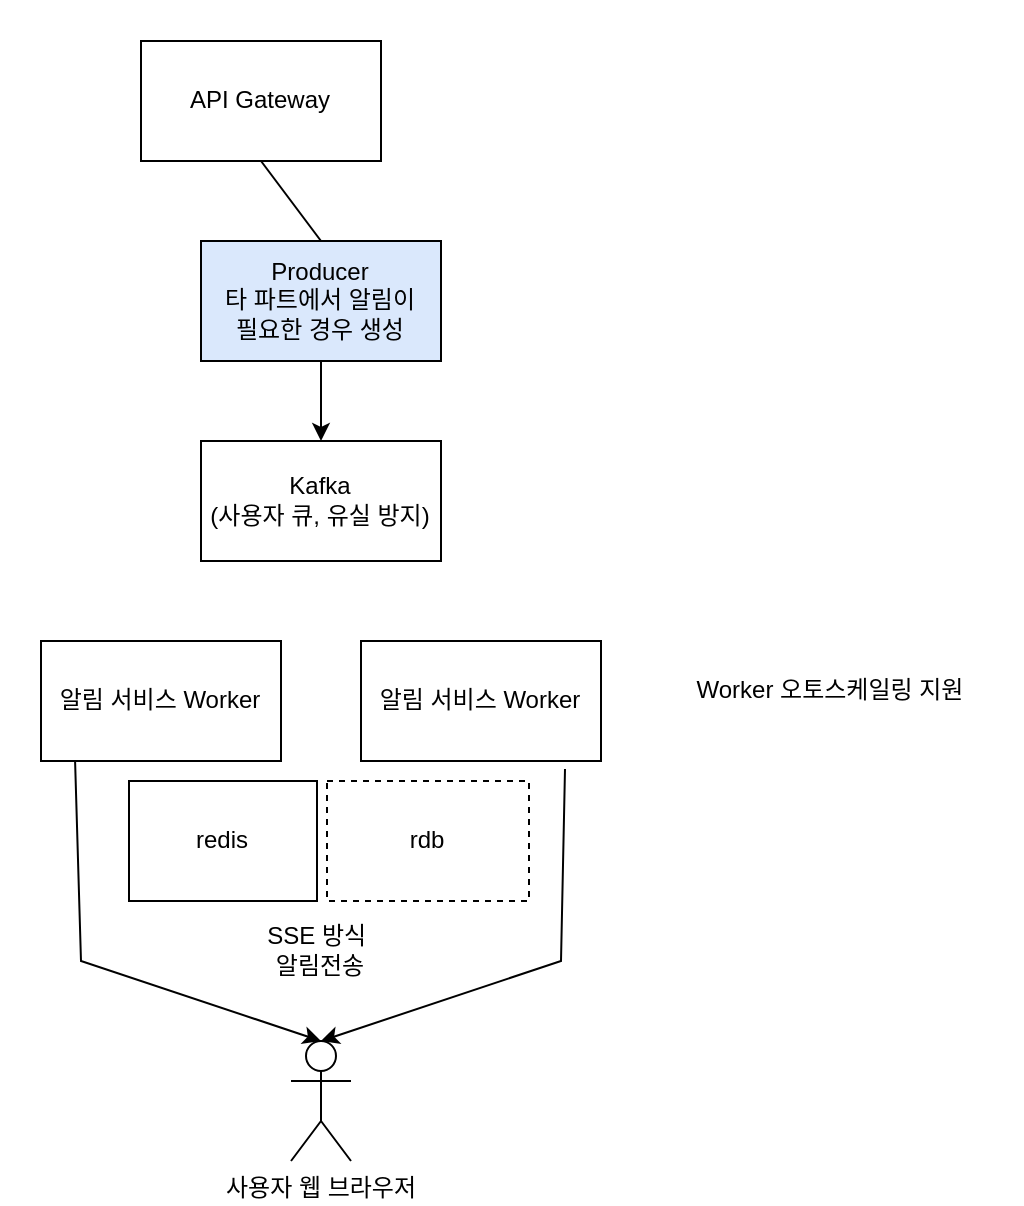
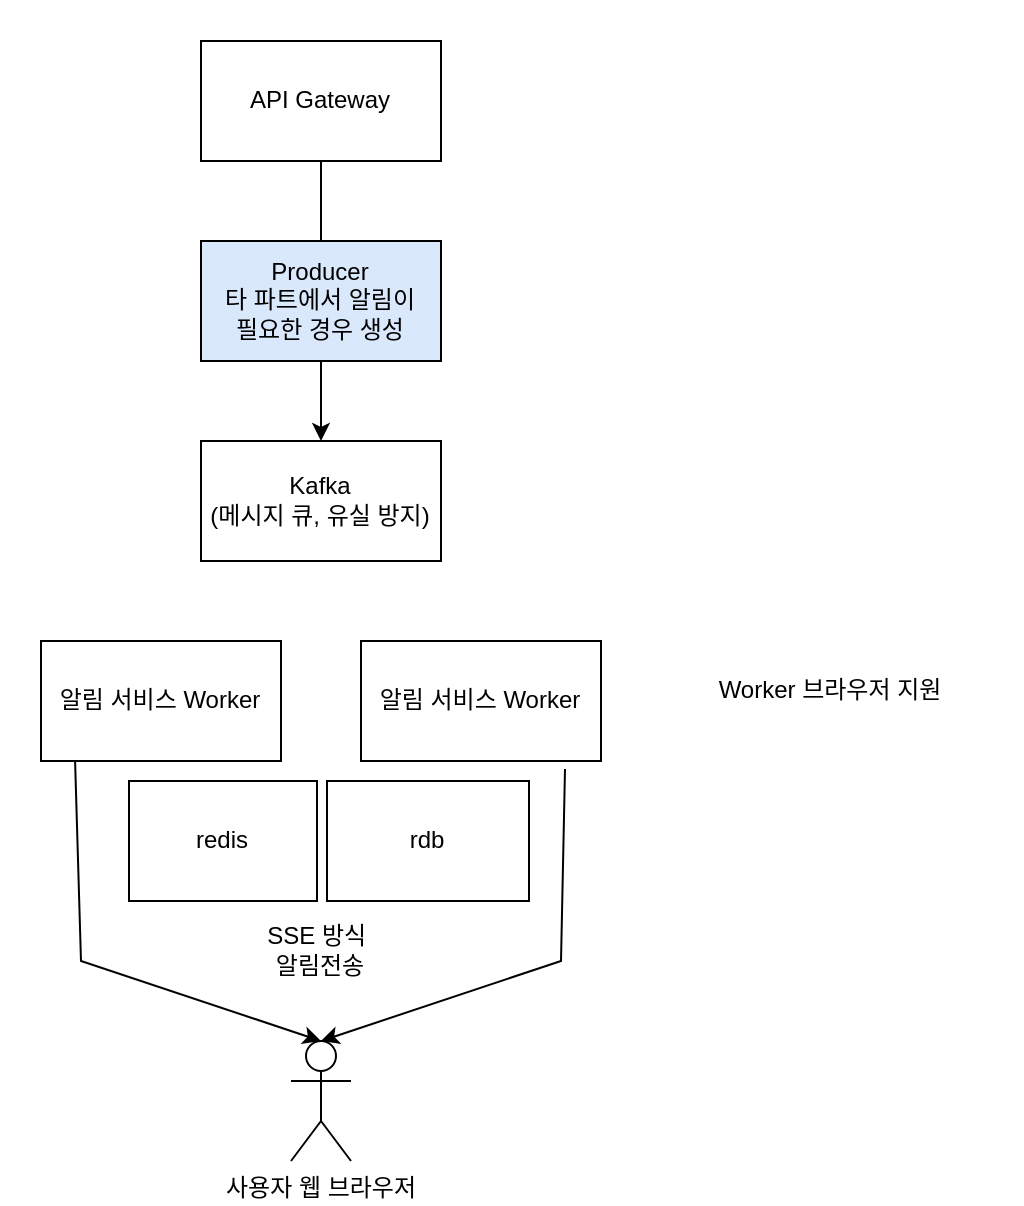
node "API Gateway": moved (261, 101) -> (321, 101)
node "Kafka (사용자 큐, 유실 방지)": label "Kafka (사용자 큐, 유실 방지)" -> "Kafka (메시지 큐, 유실 방지)"
node "Worker 오토스케일링 지원": label "Worker 오토스케일링 지원" -> "Worker 브라우저 지원"
node "rdb": style dashed -> solid
